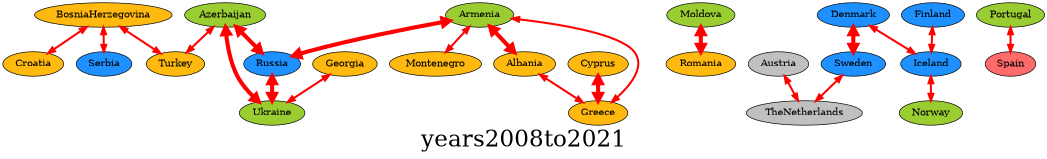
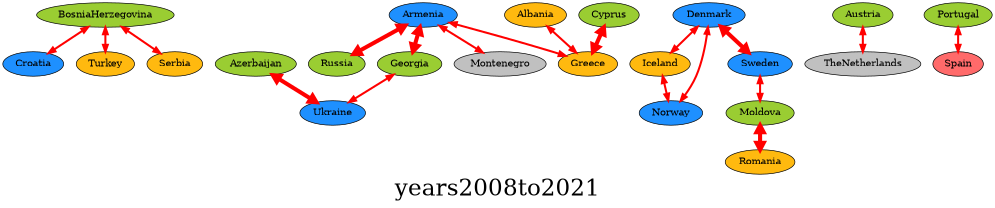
node "BosniaHerzegovina": fillcolor darkgoldenrod1 -> olivedrab3
node "Armenia": fillcolor olivedrab3 -> dodgerblue
node "Finland": removed
edge "Armenia" -- "Albania": now "Armenia" -- "Georgia"
edge "Azerbaijan" -- "Turkey": removed
edge "Azerbaijan" -- "Russia": removed
node "Croatia": fillcolor darkgoldenrod1 -> dodgerblue
node "Serbia": fillcolor dodgerblue -> darkgoldenrod1
node "Russia": fillcolor dodgerblue -> olivedrab3
node "Georgia": fillcolor darkgoldenrod1 -> olivedrab3
node "Montenegro": fillcolor darkgoldenrod1 -> gray
node "Cyprus": fillcolor darkgoldenrod1 -> olivedrab3
node "Austria": fillcolor gray -> olivedrab3
node "Iceland": fillcolor dodgerblue -> darkgoldenrod1
edge "Denmark" -- "Norway": added
edge "Russia" -- "Ukraine": removed
edge "Sweden" -- "TheNetherlands": now "Sweden" -- "Moldova"
node "Ukraine": fillcolor olivedrab3 -> dodgerblue
node "Norway": fillcolor olivedrab3 -> dodgerblue
